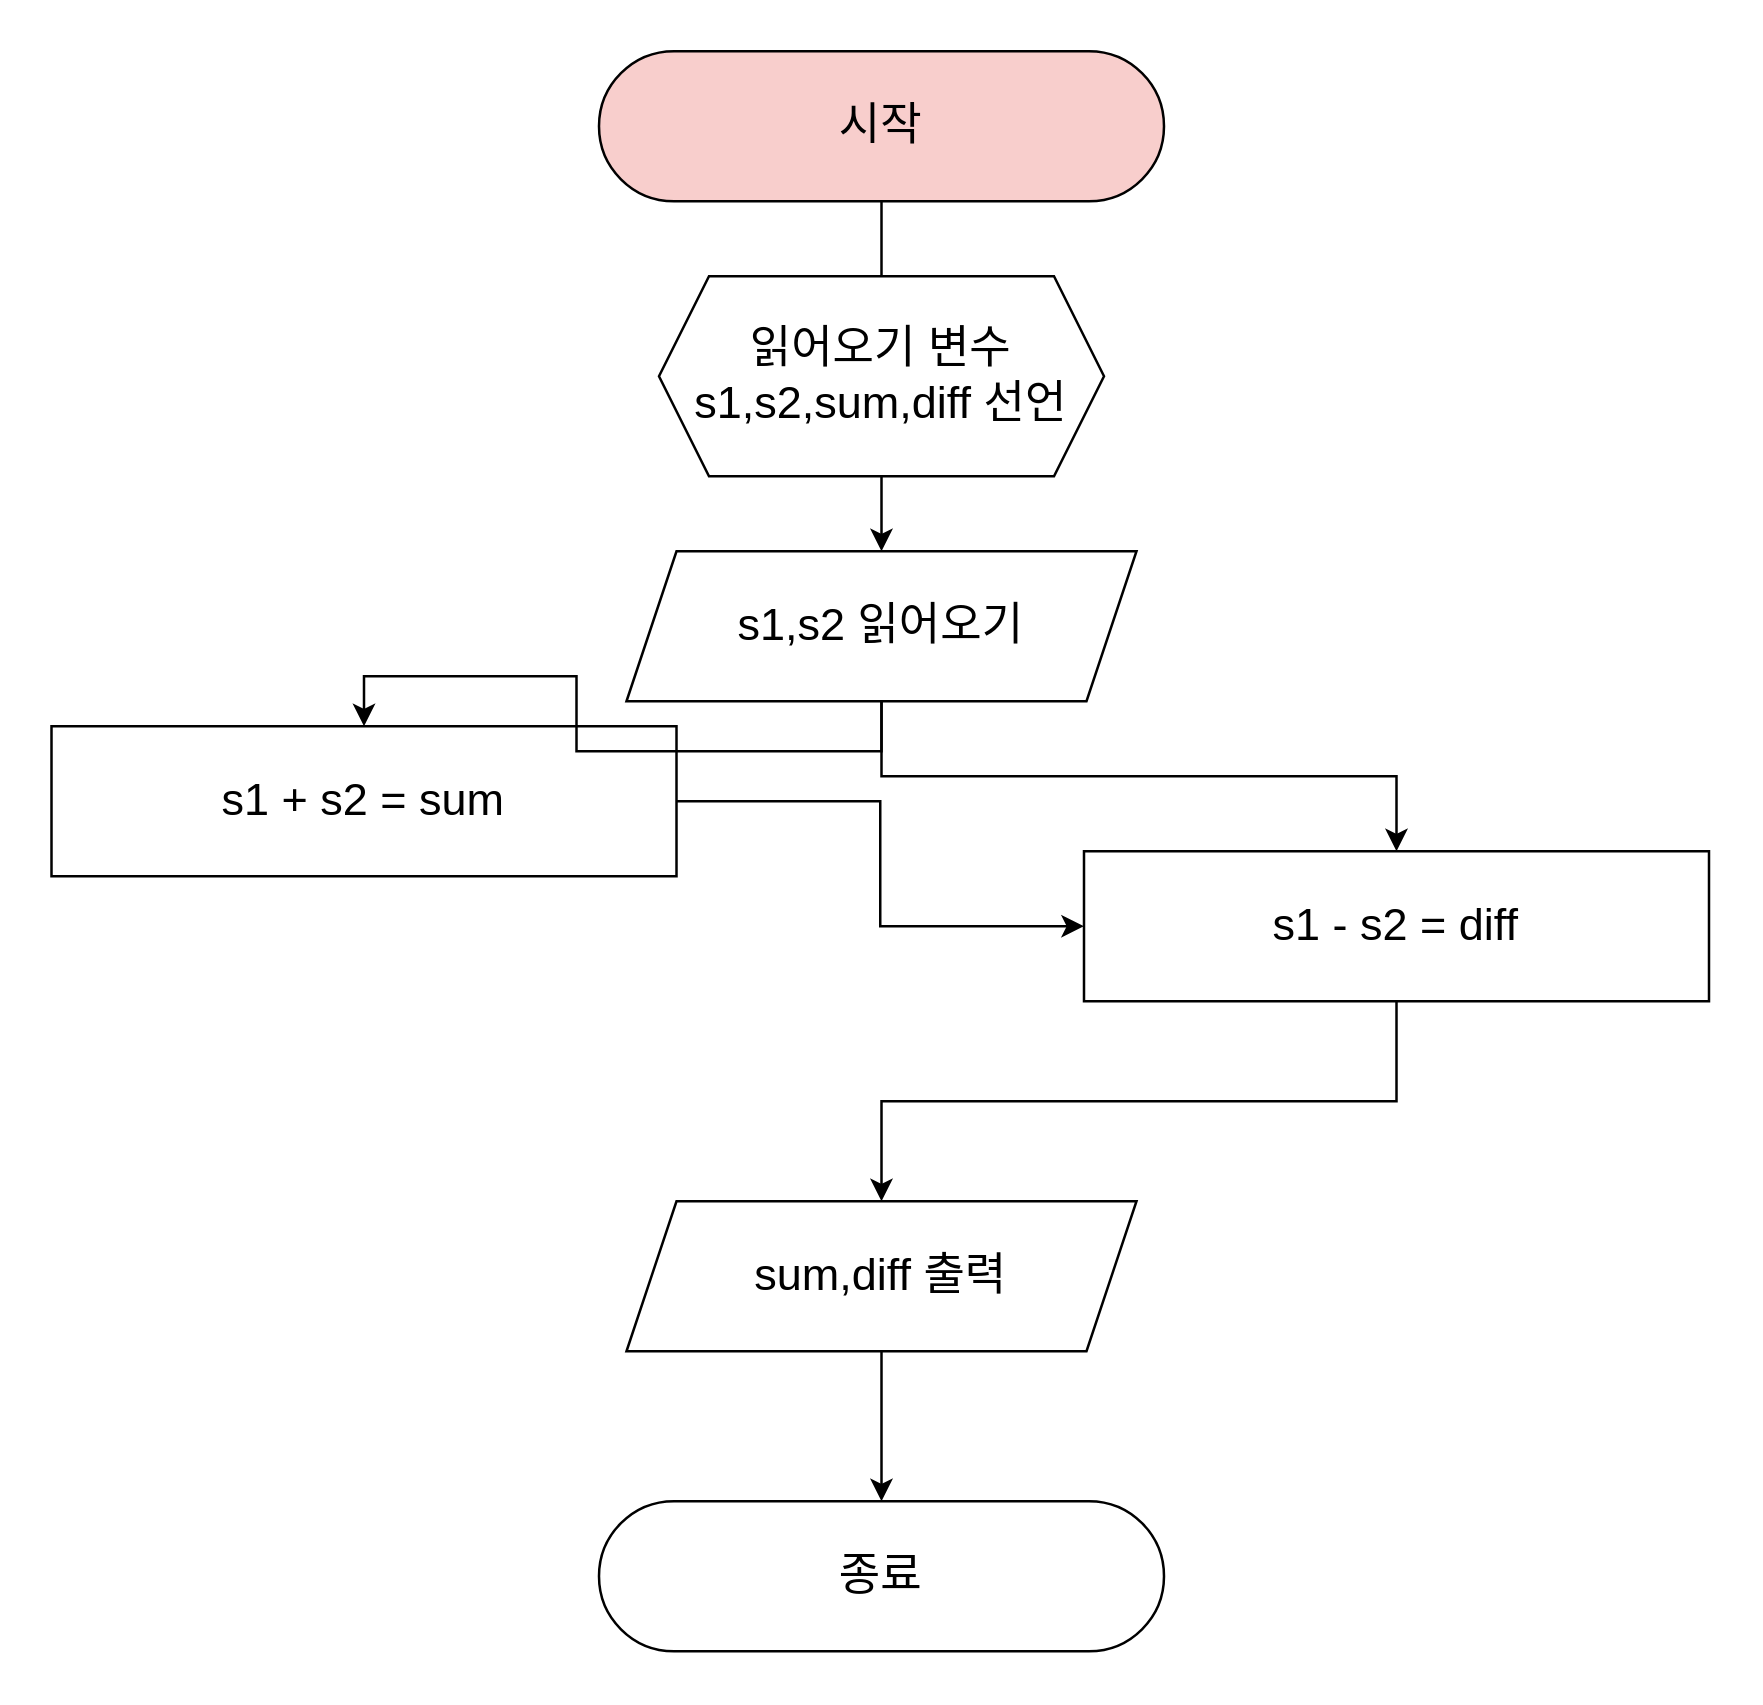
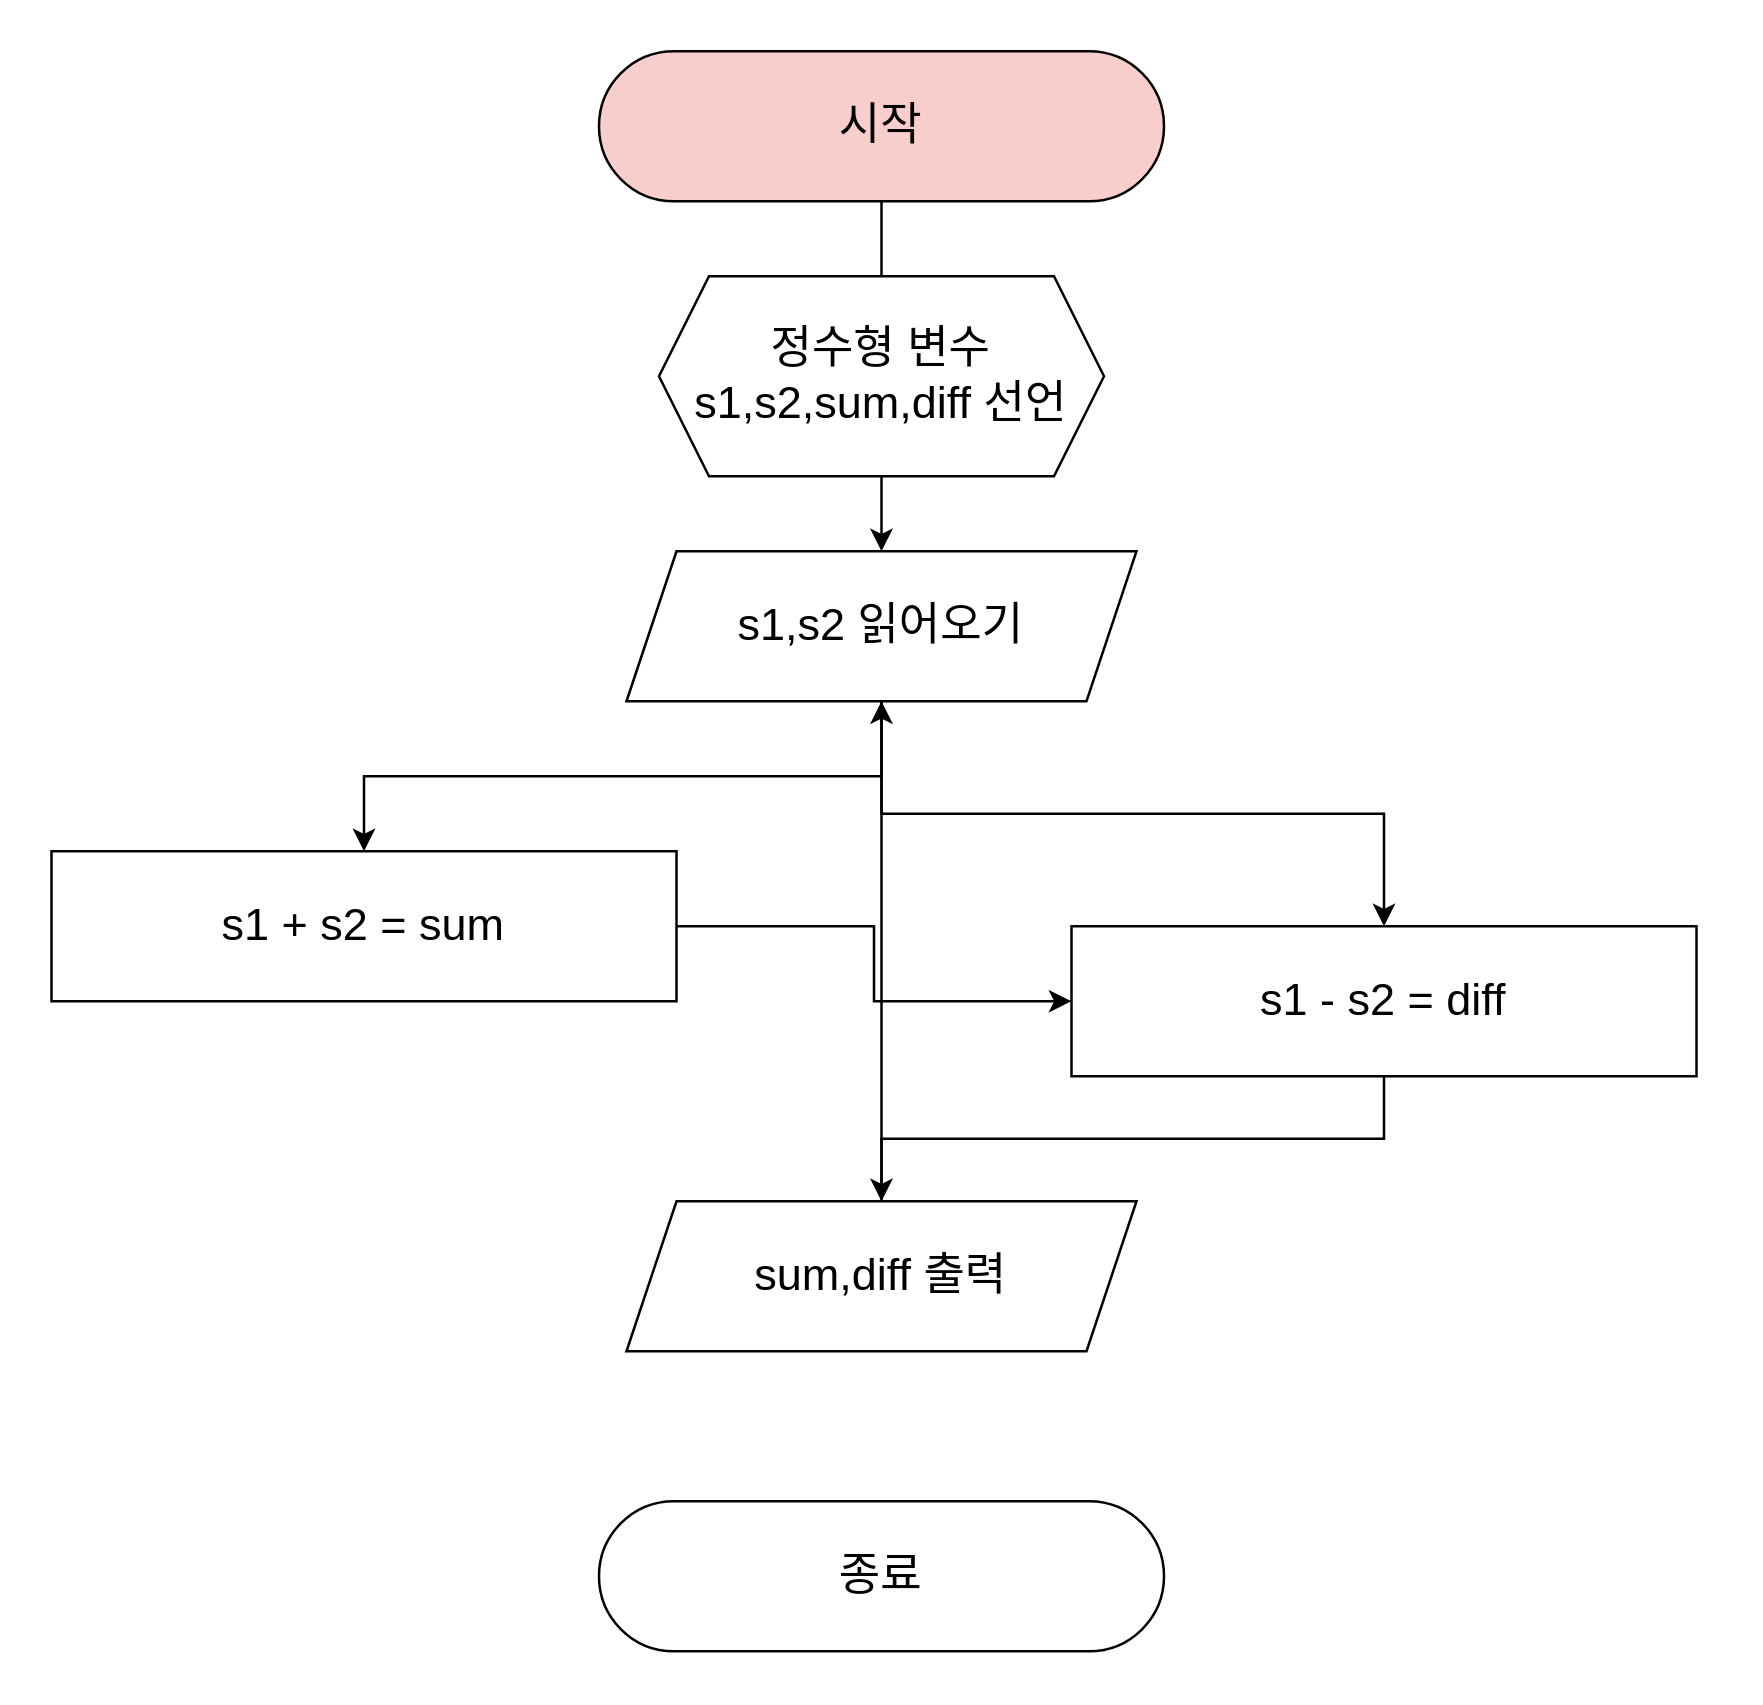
node "읽어오기 변수 s1,s2,sum,diff 선언": label "읽어오기 변수 s1,s2,sum,diff 선언" -> "정수형 변수 s1,s2,sum,diff 선언"
node "s1 + s2 = sum": moved (364, 801) -> (364, 926)
node "s1 - s2 = diff": moved (1396, 926) -> (1384, 1001)
edge "sum,diff 출력" -> "종료": now "sum,diff 출력" -> "s1,s2 읽어오기"
